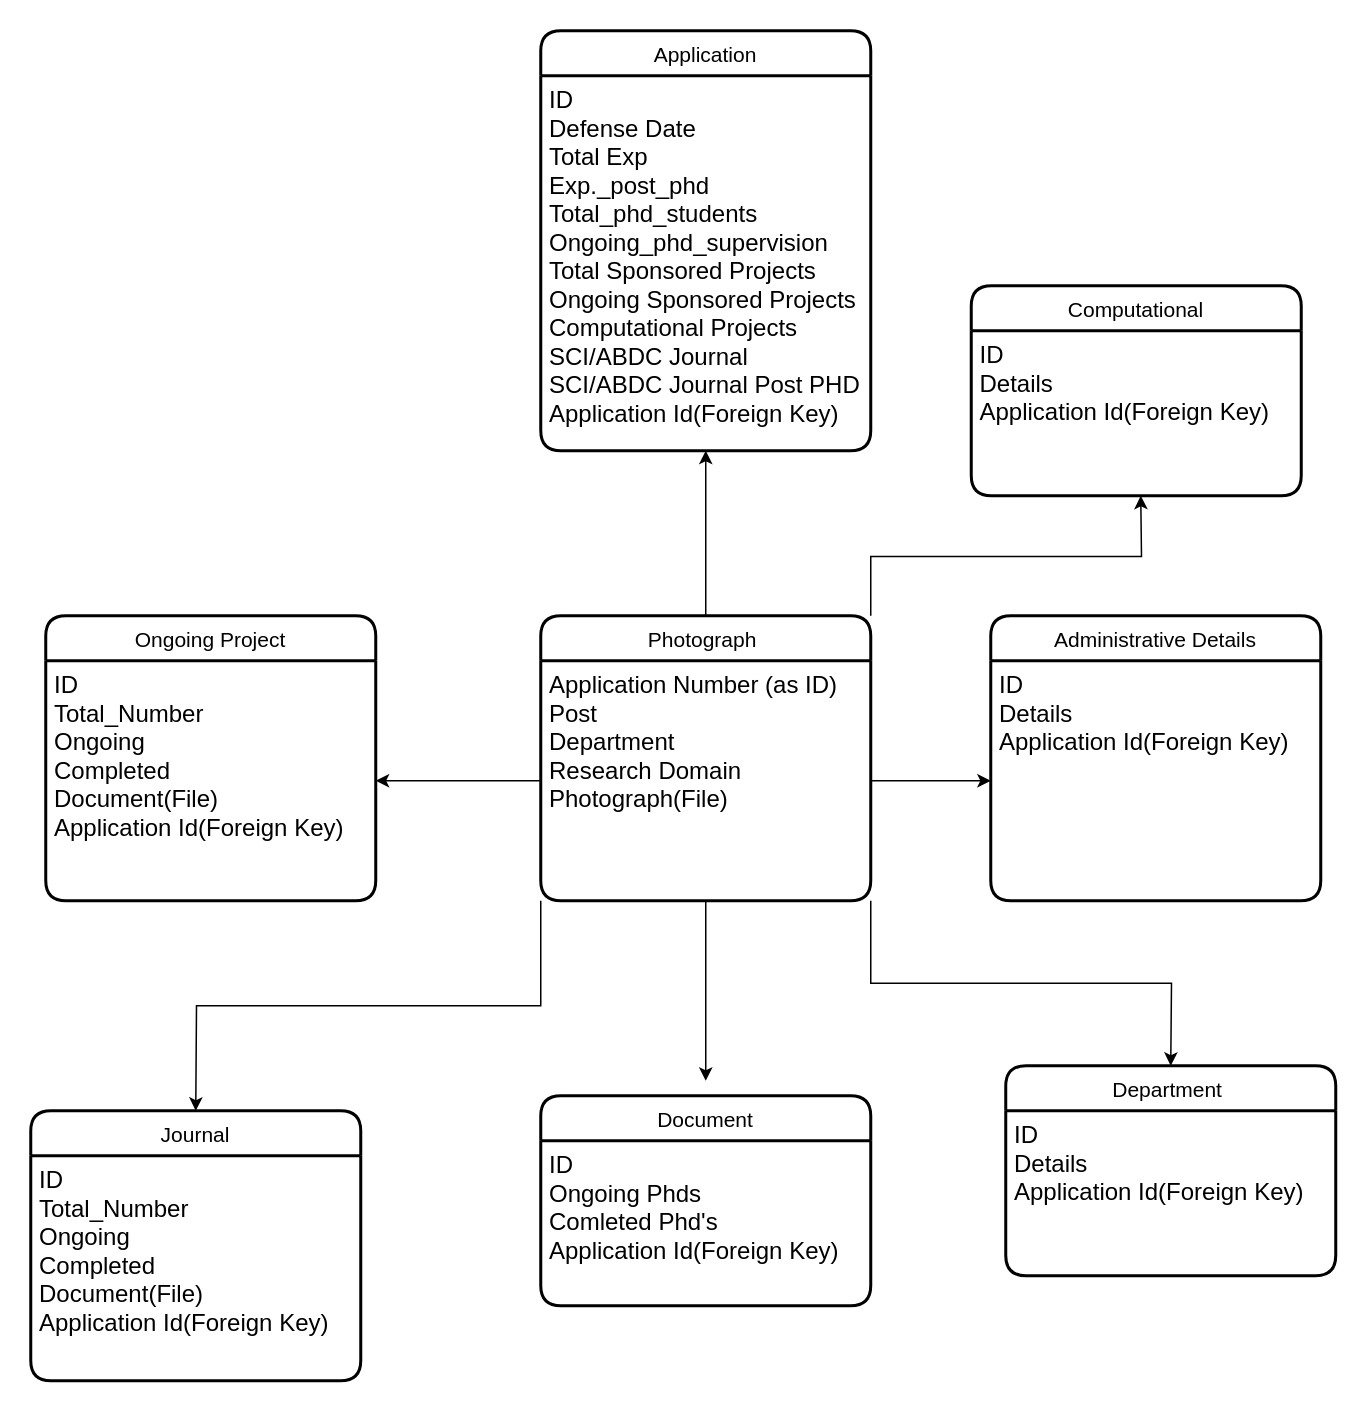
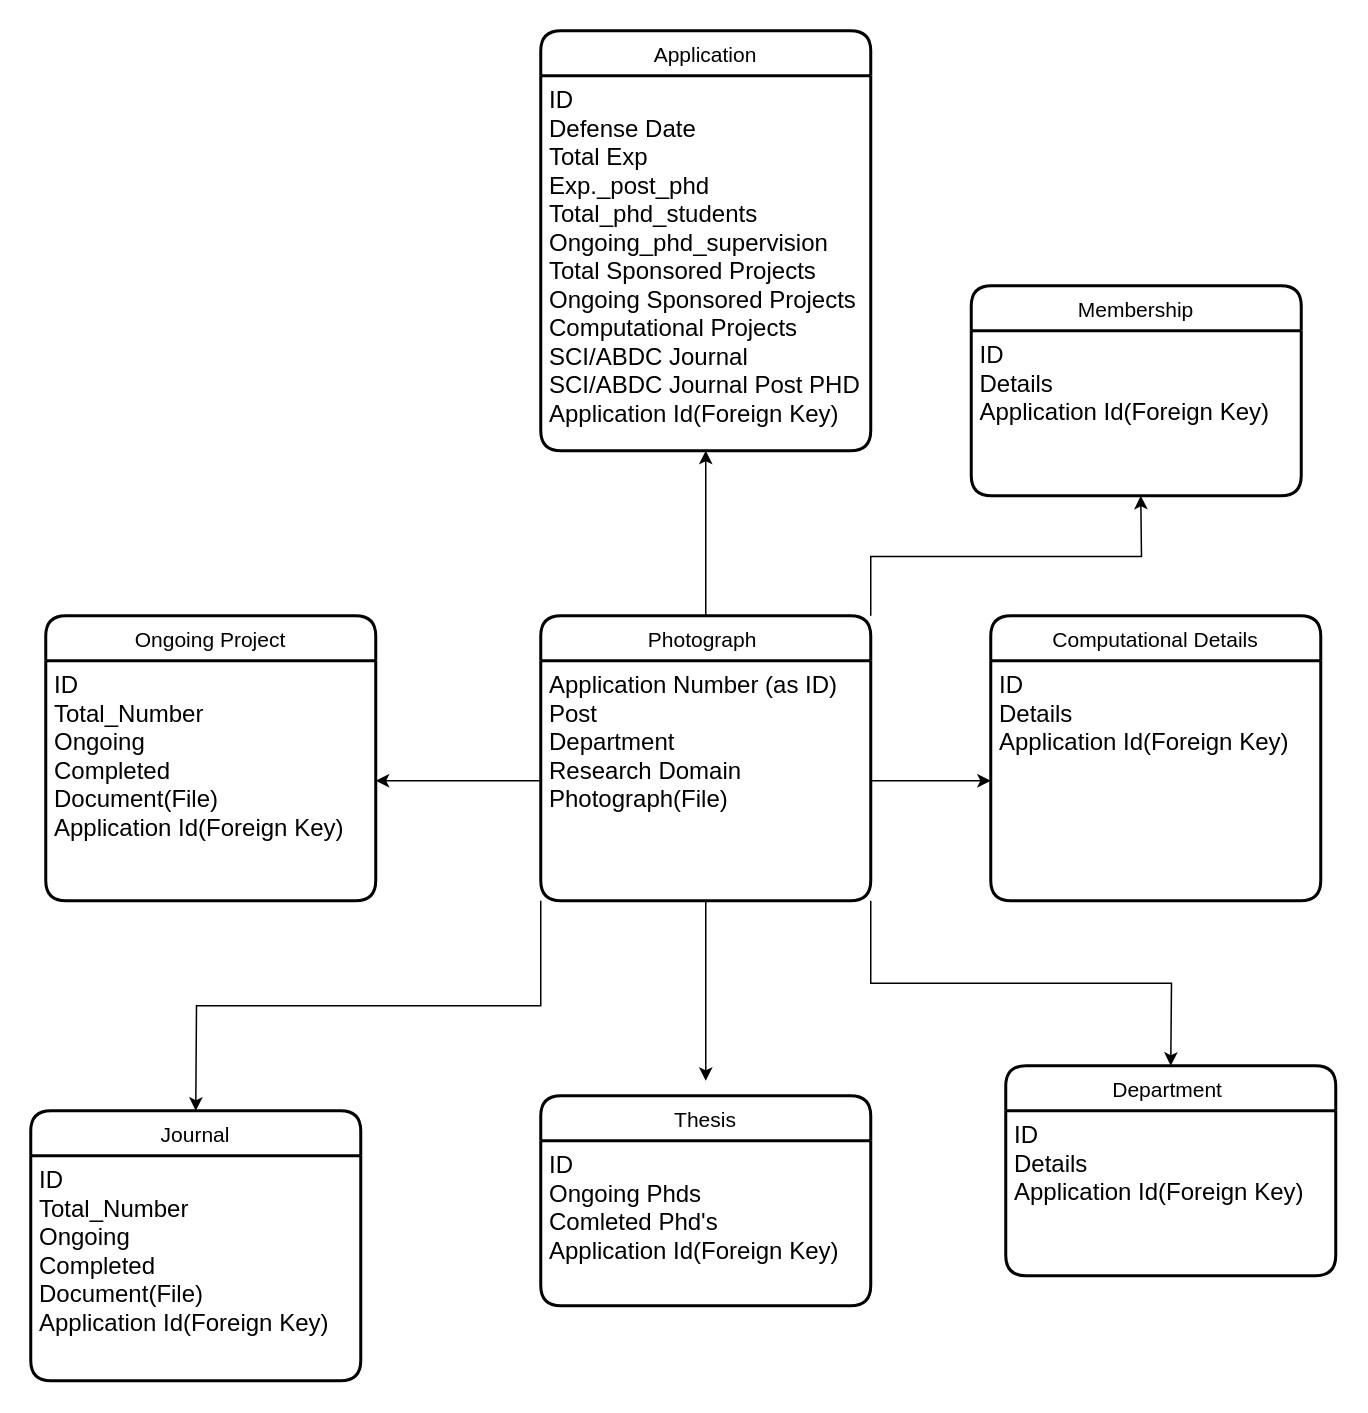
node "Computational": label "Computational" -> "Membership"
node "Administrative Details": label "Administrative Details" -> "Computational Details"
node "Document": label "Document" -> "Thesis"
